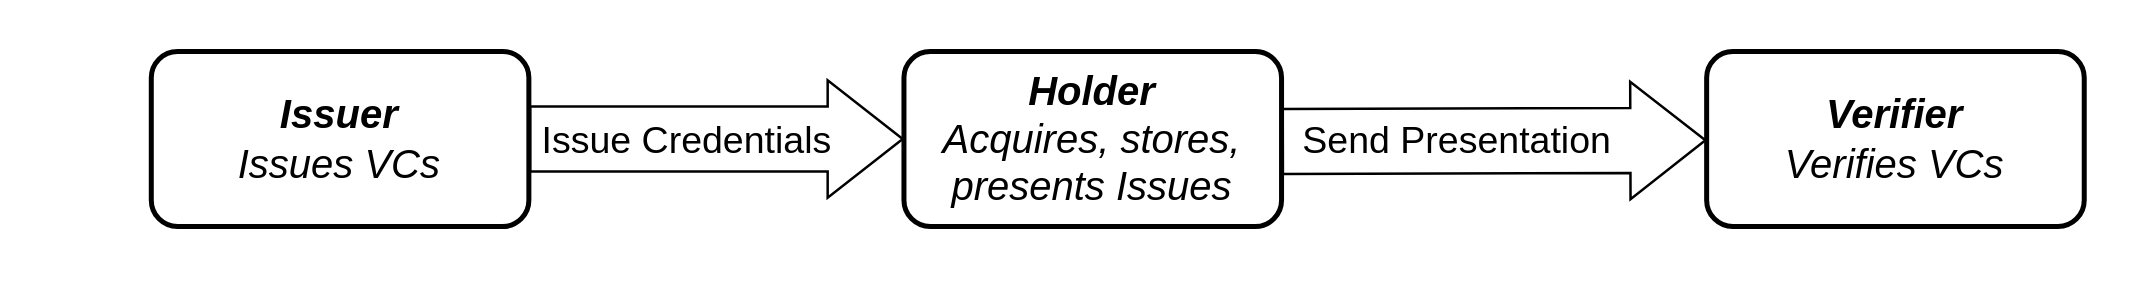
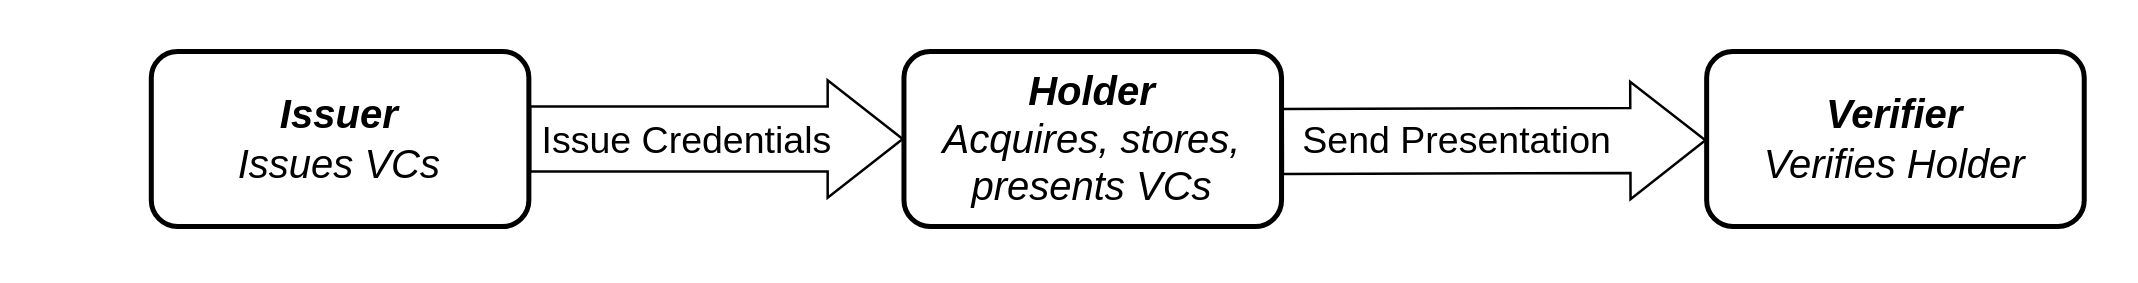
node "Holder Acquires, stores, presents Issues": label "Holder Acquires, stores, presents Issues" -> "Holder Acquires, stores, presents VCs"
node "Verifier Verifies VCs": label "Verifier Verifies VCs" -> "Verifier Verifies Holder"
